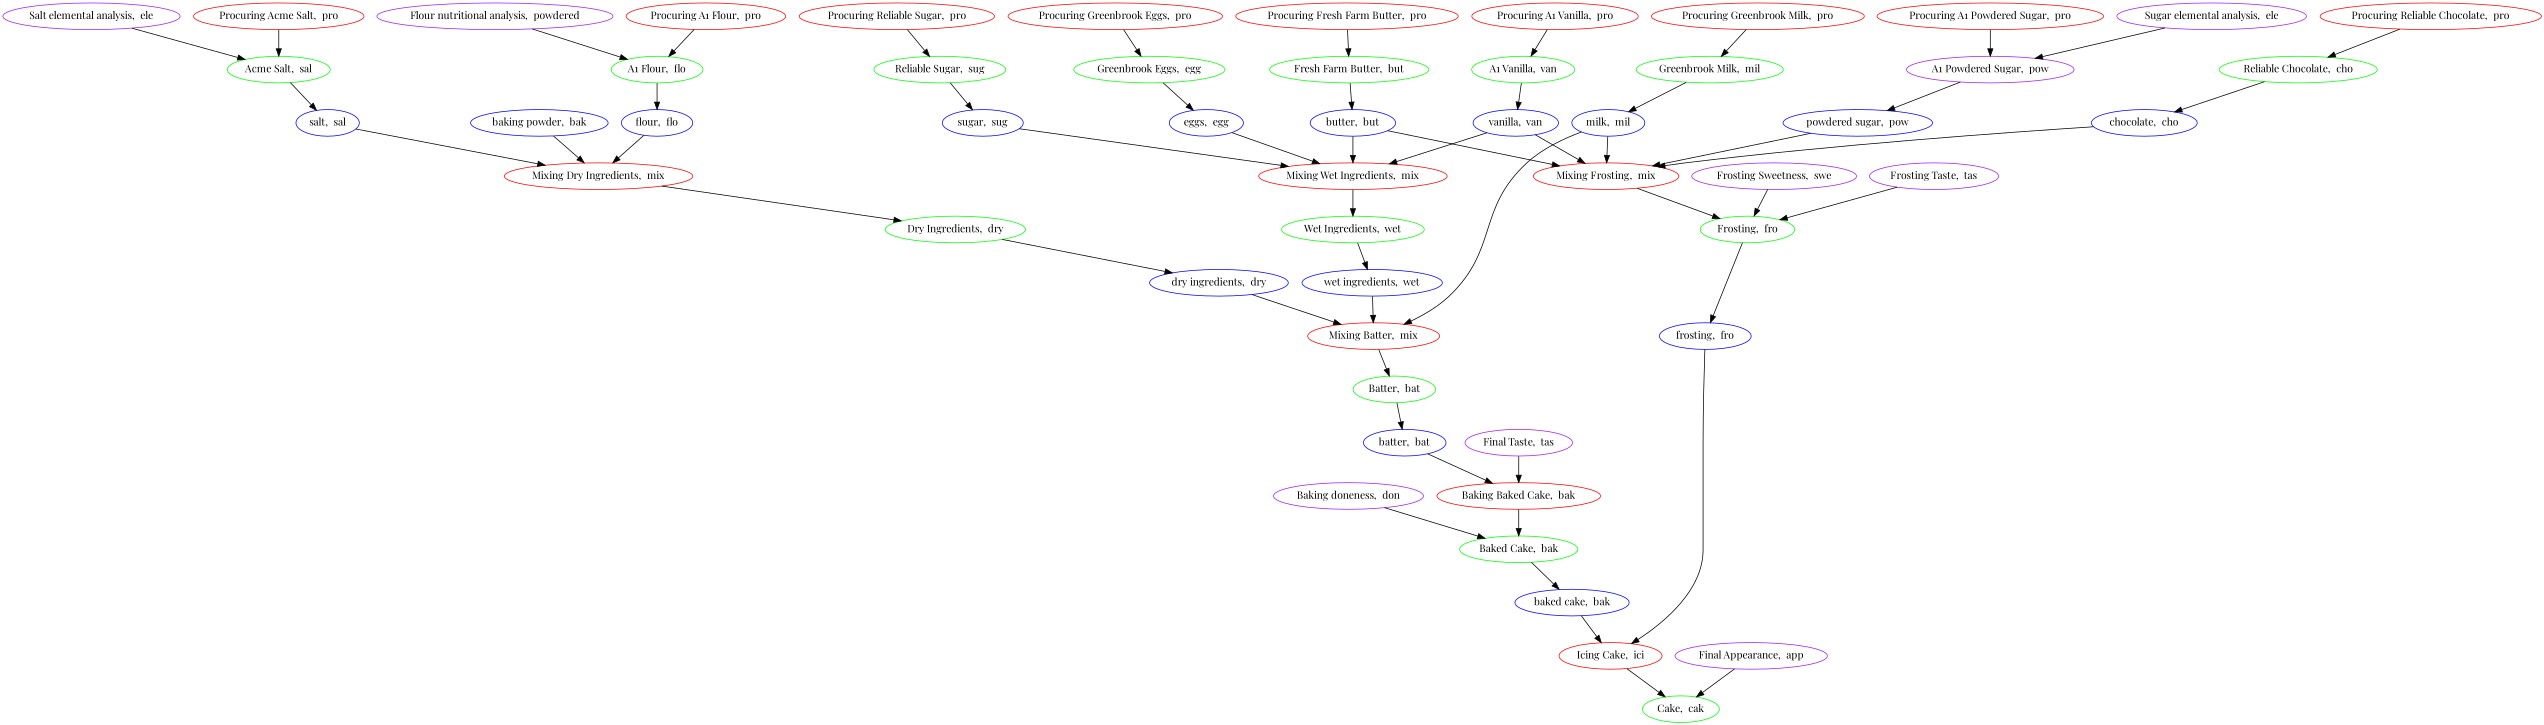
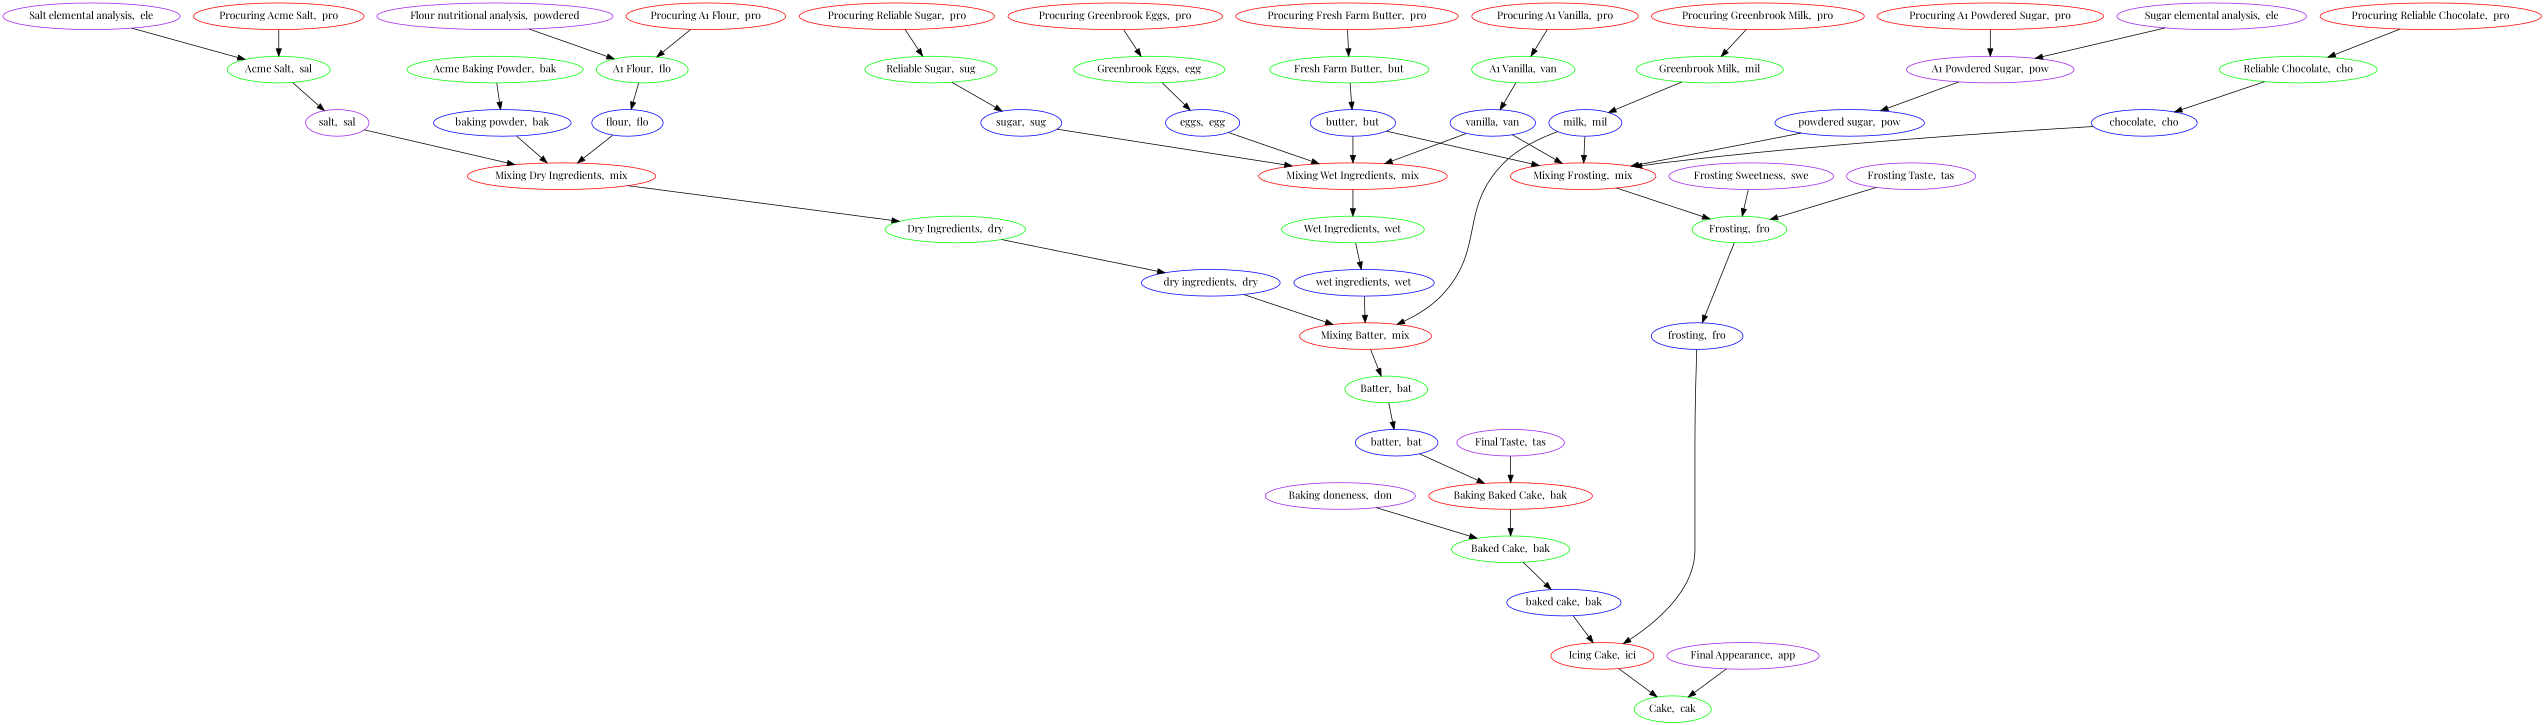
node "Acme Baking Powder,  bak": added
node "salt,  sal": color blue -> purple
